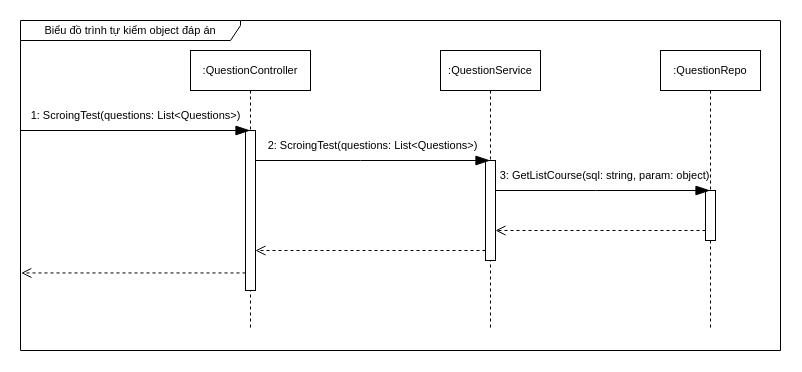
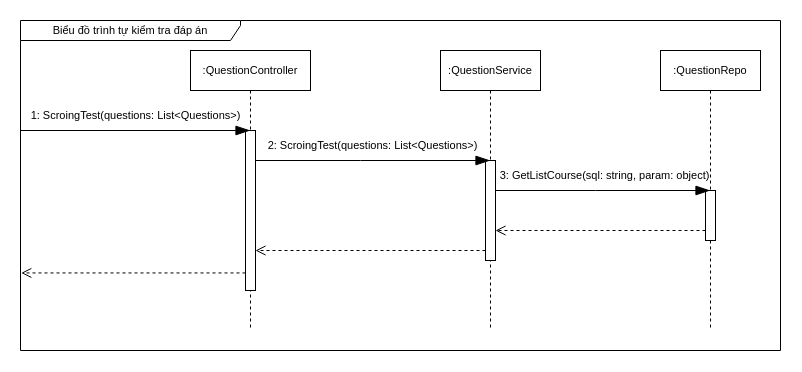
node "Biểu đồ trình tự kiểm object đáp án": label "Biểu đồ trình tự kiểm object đáp án" -> "Biểu đồ trình tự kiểm tra đáp án"
